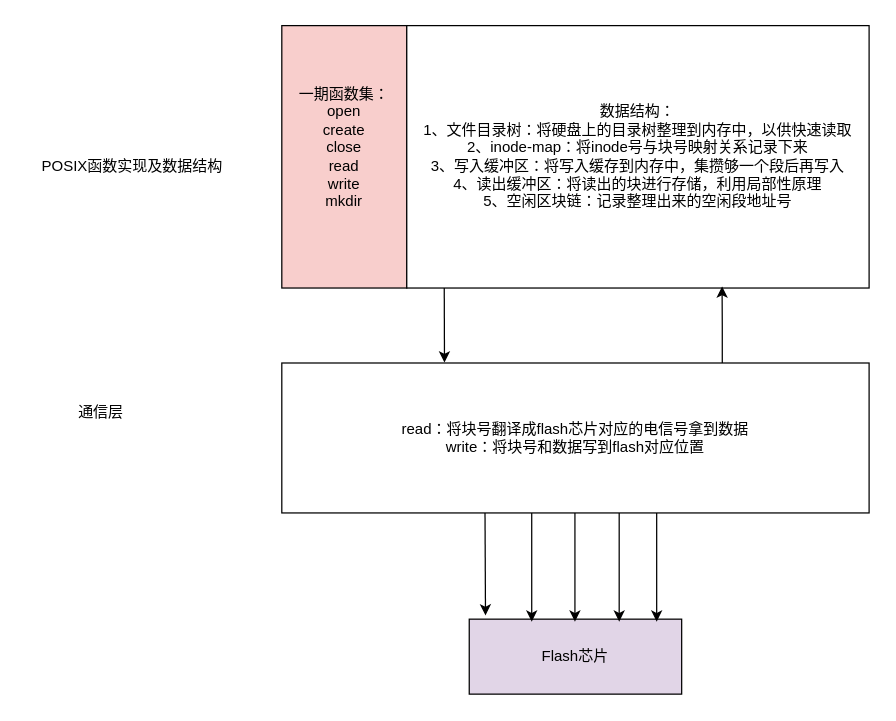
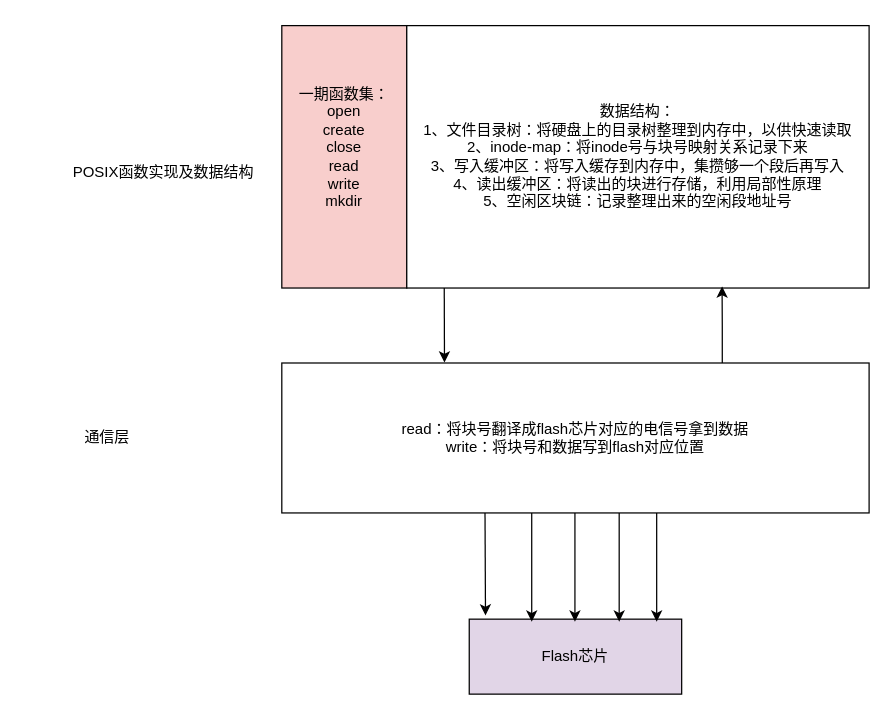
node "POSIX函数实现及数据结构": moved (132, 167) -> (163, 173)
node "通信层": moved (101, 413) -> (107, 438)
